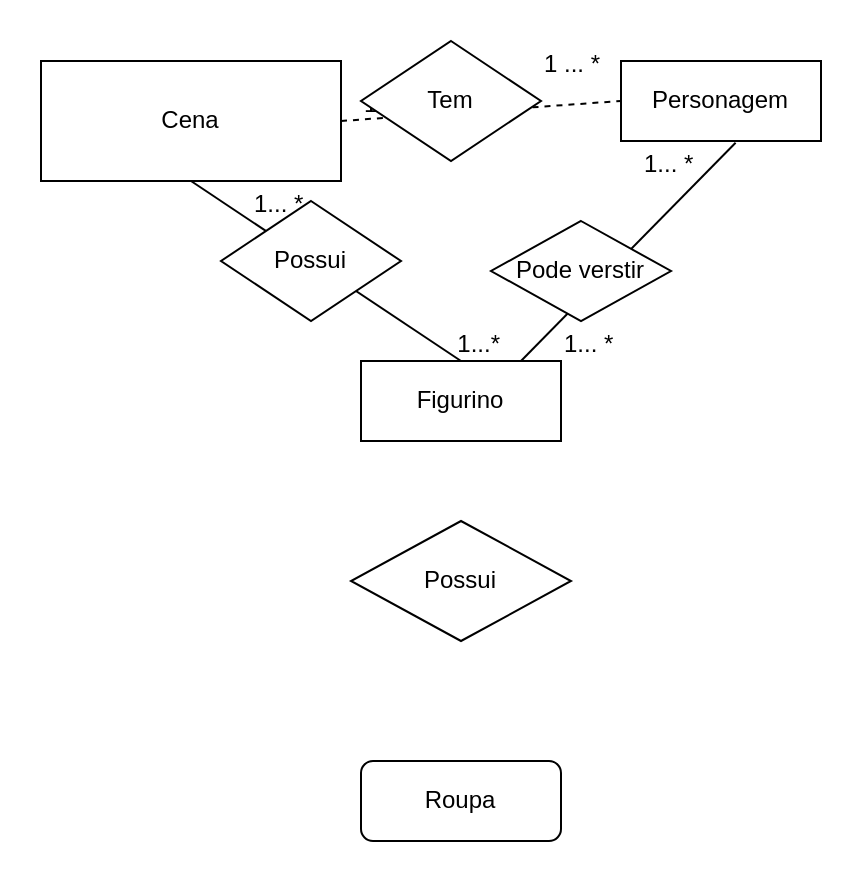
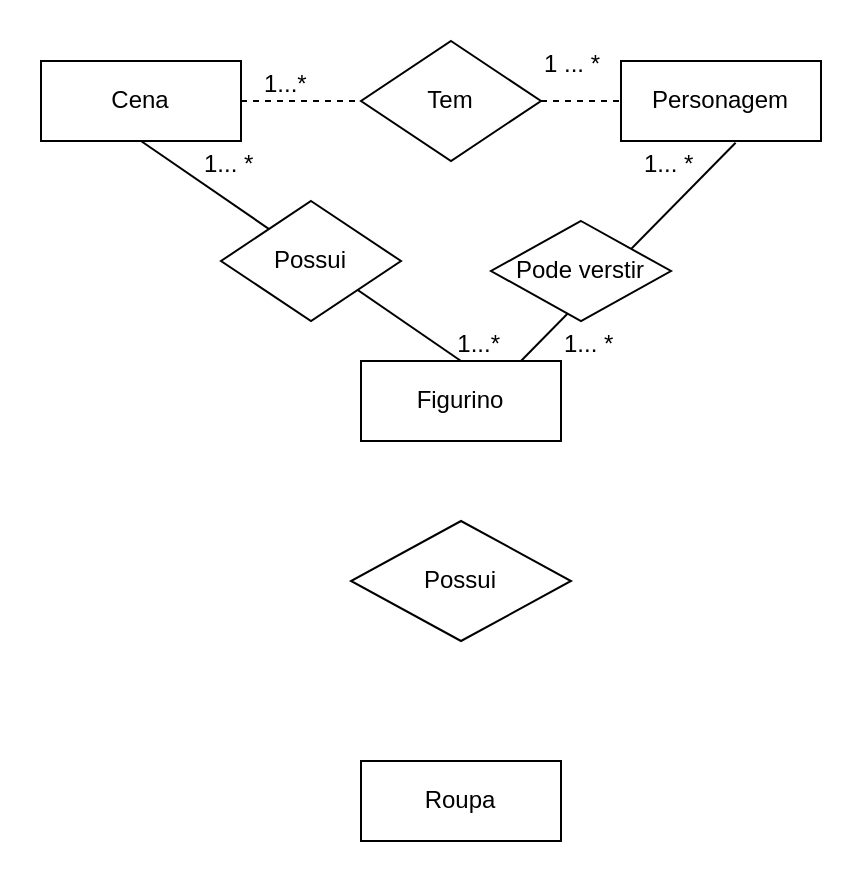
node "Cena": size 300x120 -> 200x80
node "Roupa": shape rounded rectangle -> rectangle
